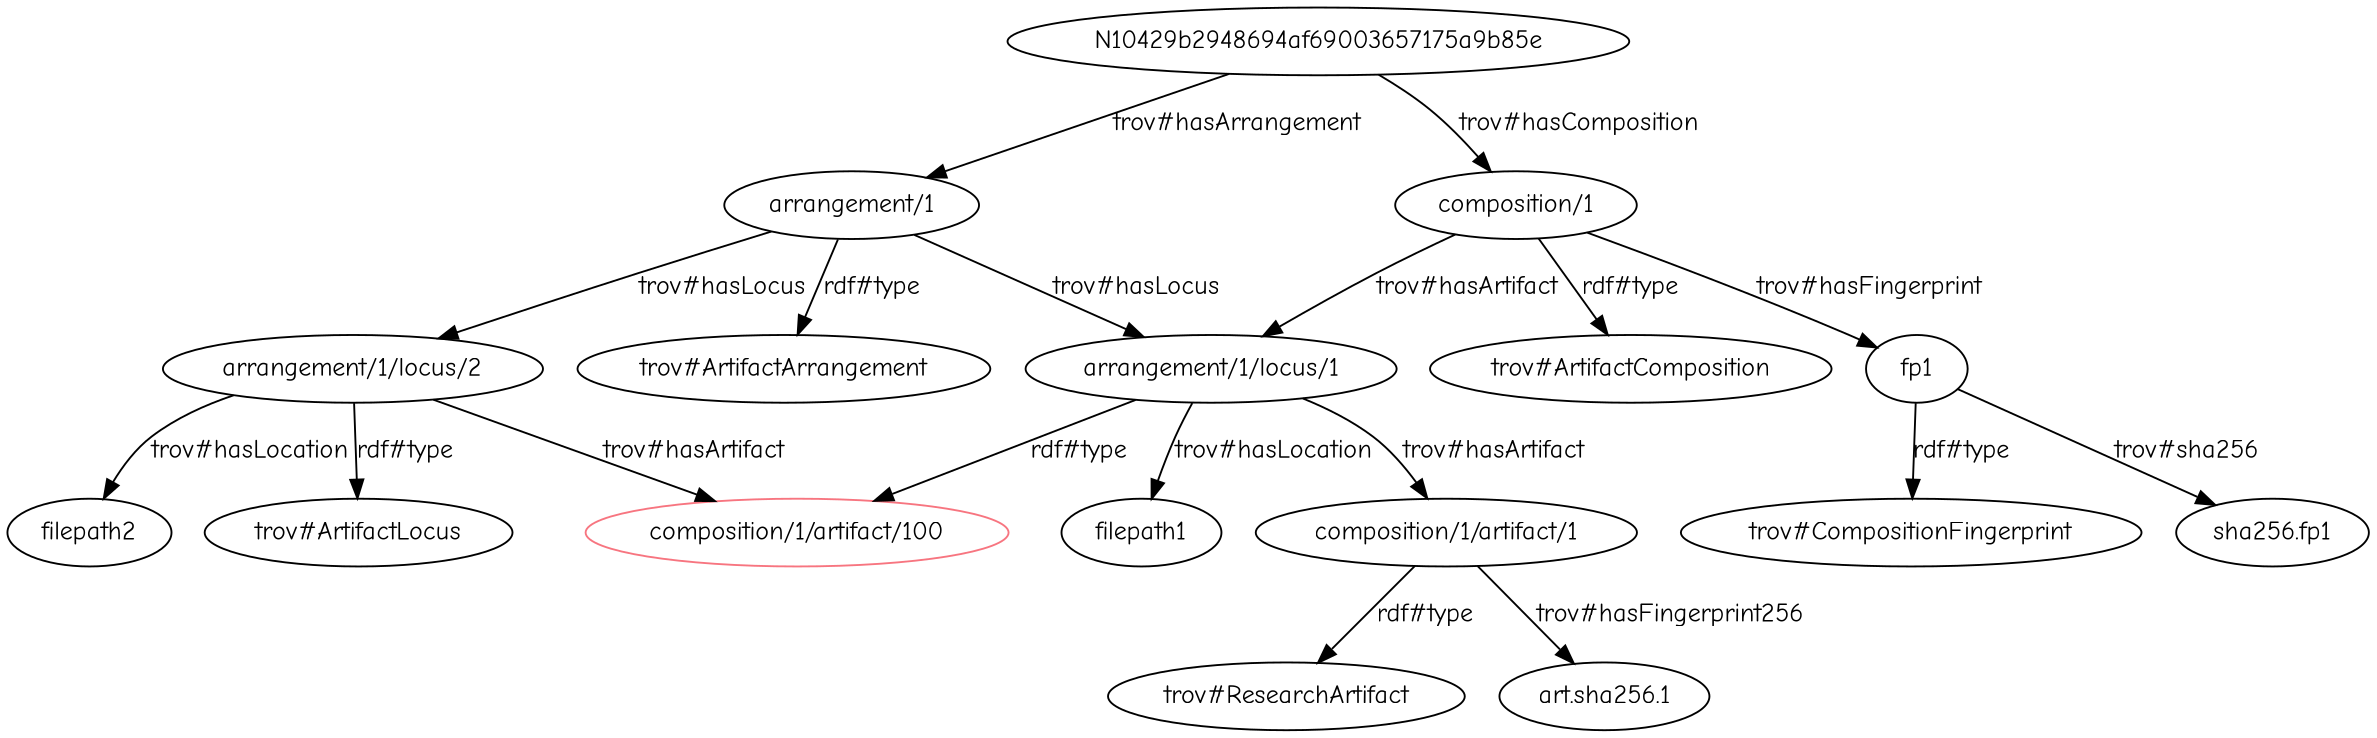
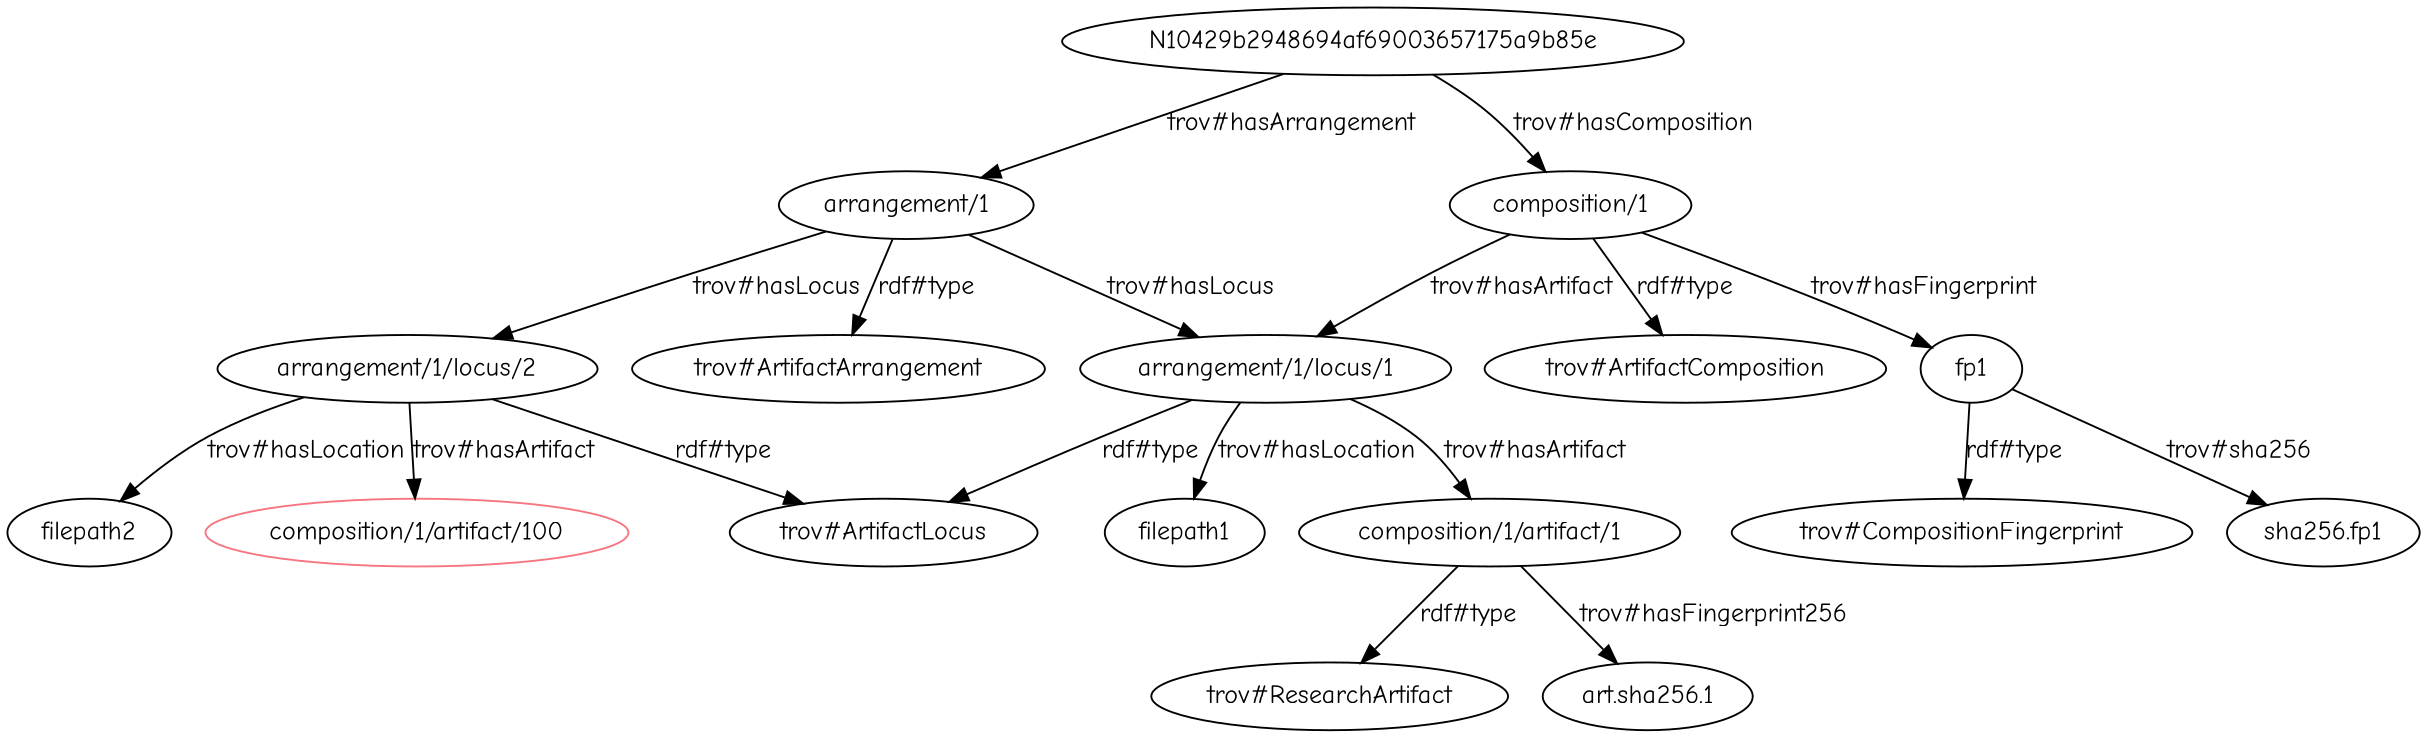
edge "arrangement/1/locus/1" -> "composition/1/artifact/100": now "arrangement/1/locus/1" -> "trov#ArtifactLocus"
